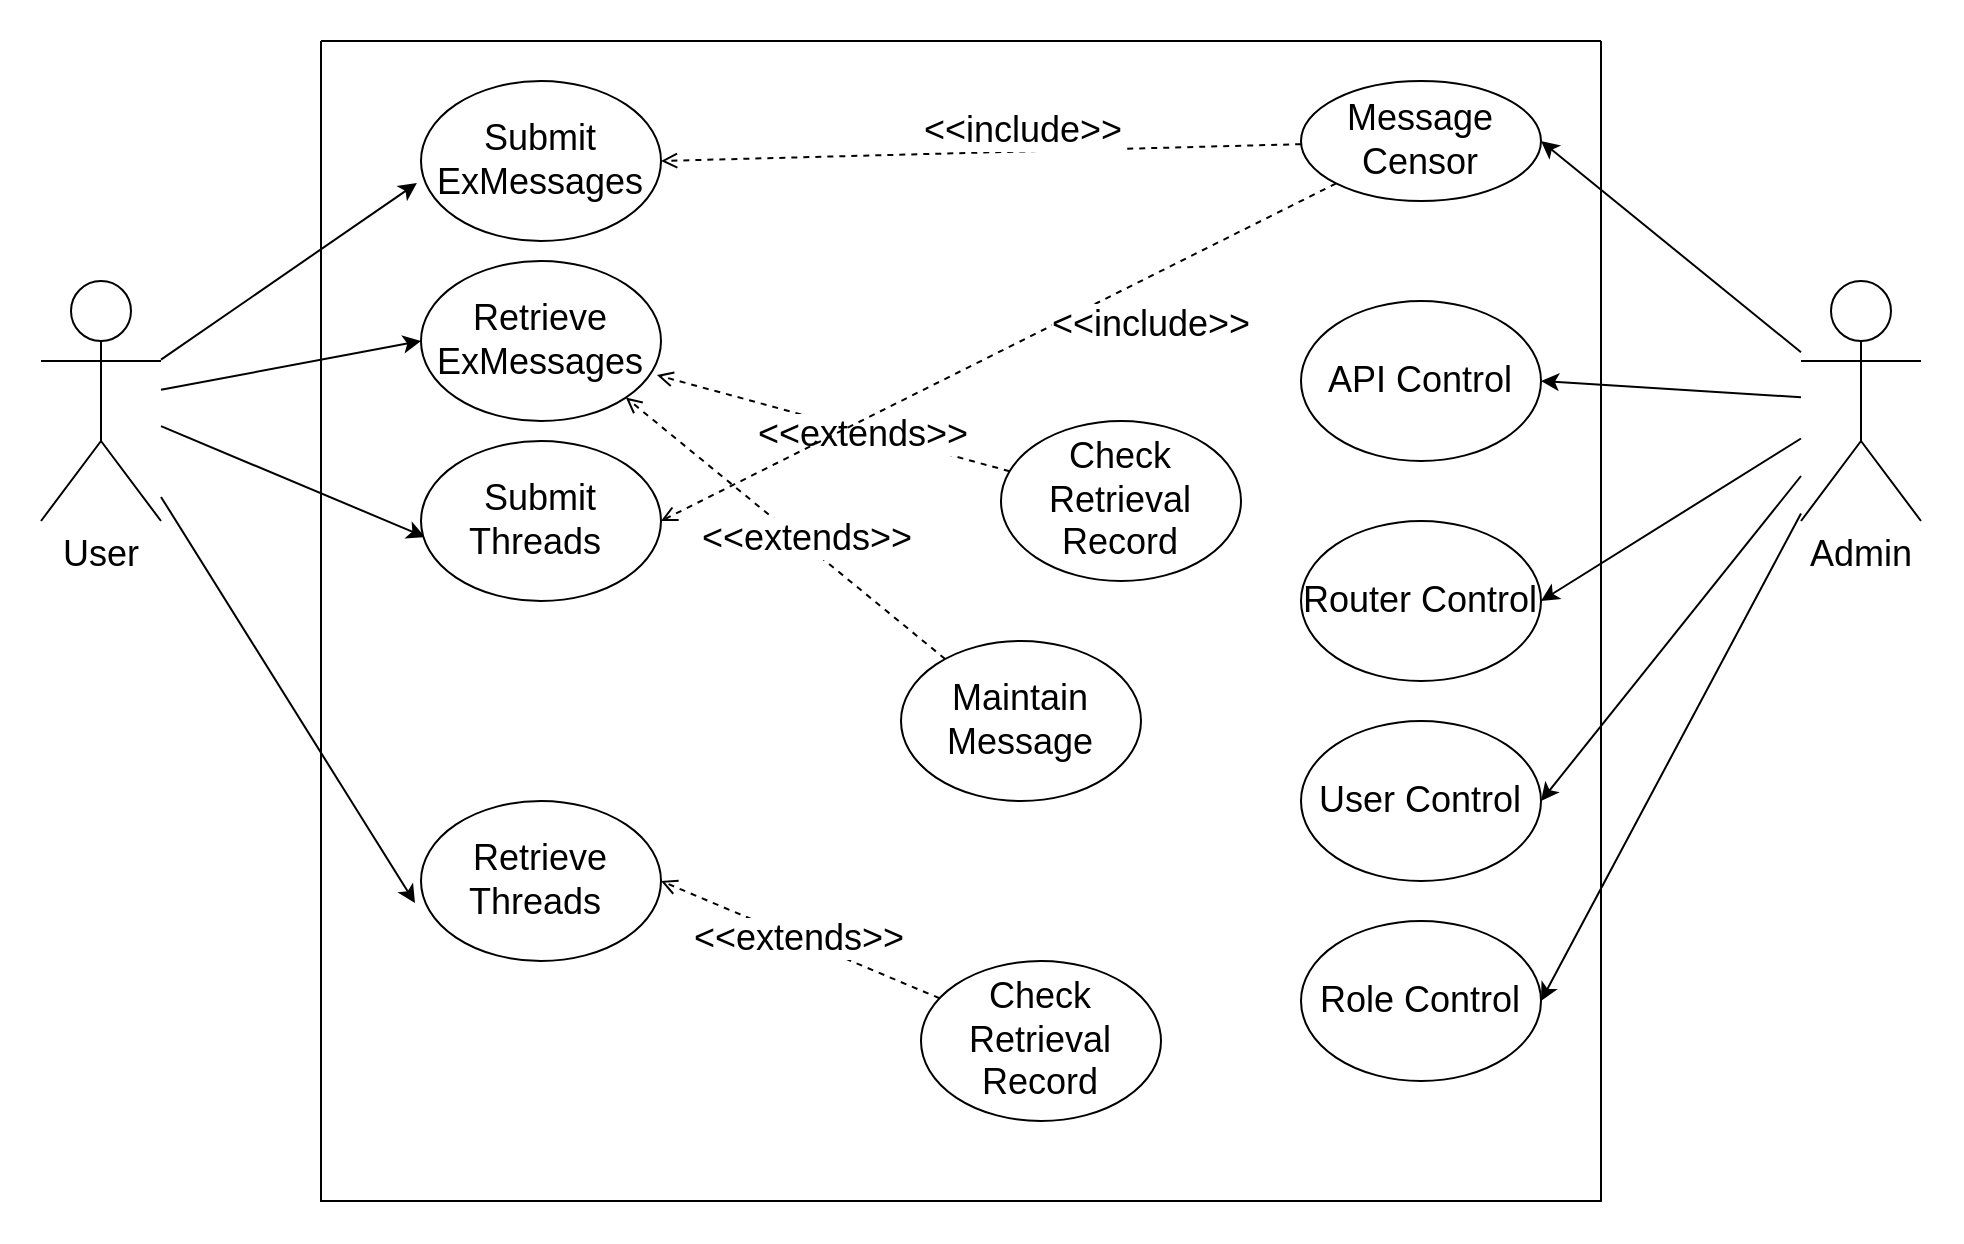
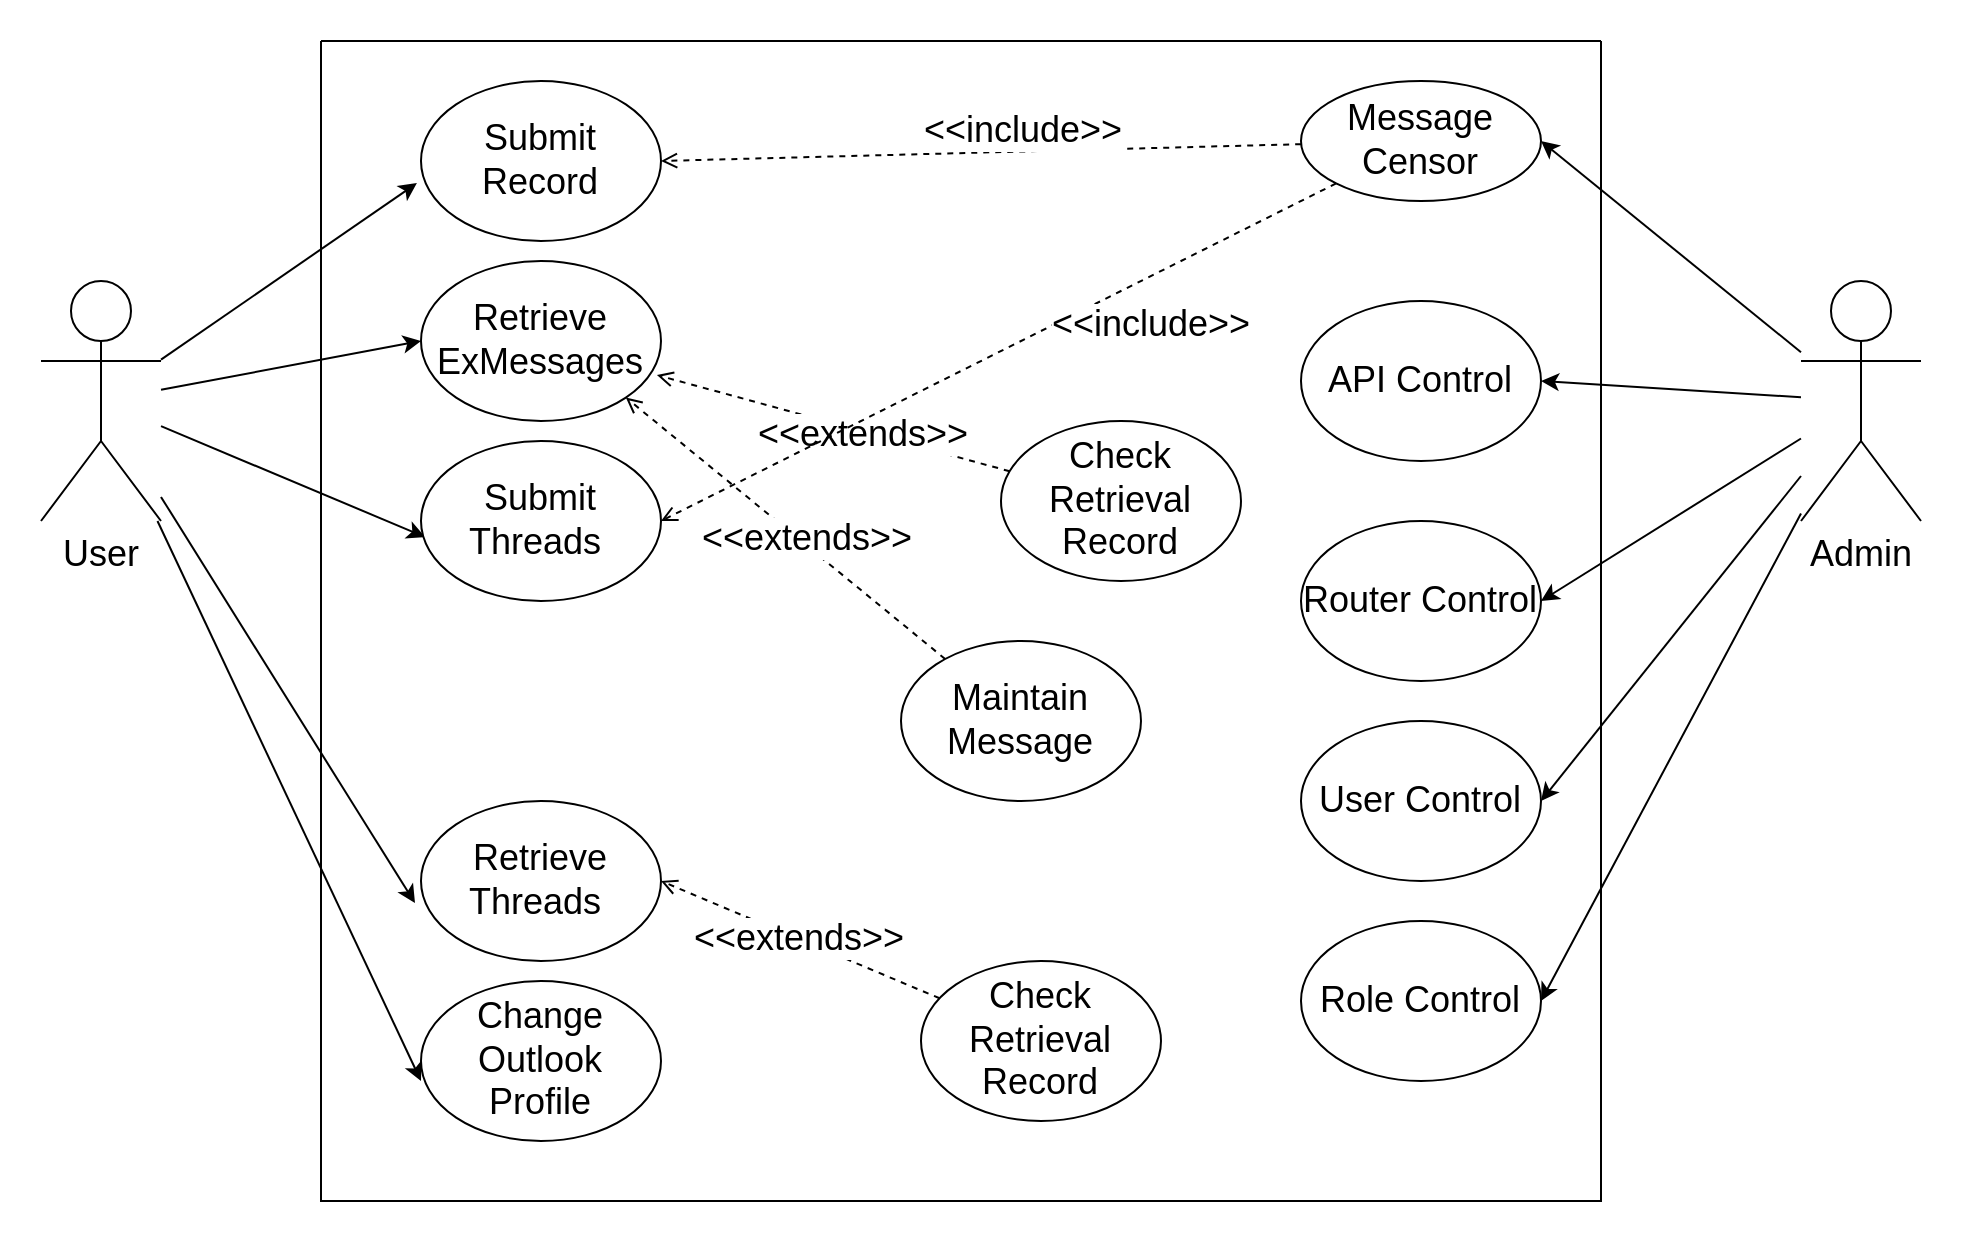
node "Submit ExMessages": label "Submit ExMessages" -> "Submit Record"
edge "User" -> "Change Outlook Profile": added
node "Change Outlook Profile": added
